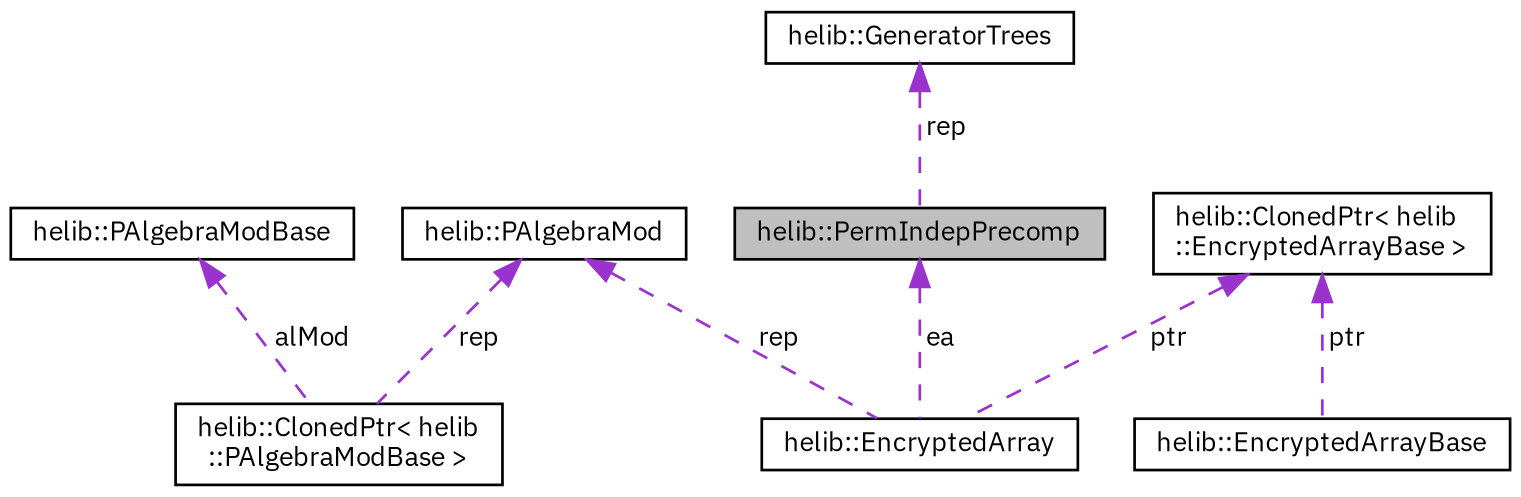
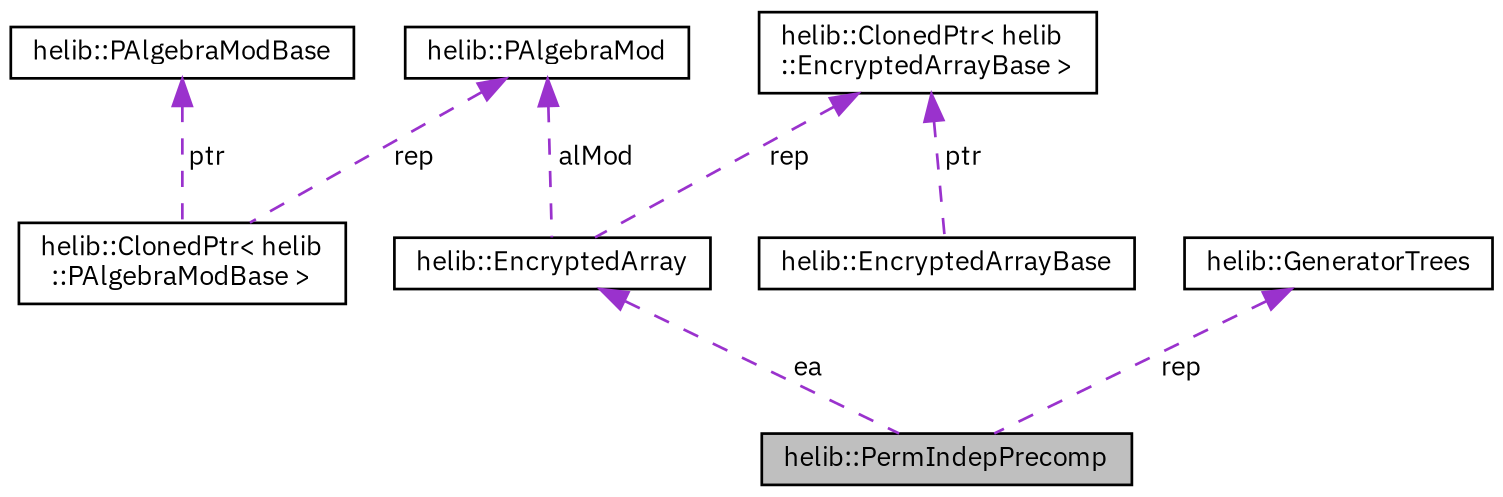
edge "helib::ClonedPtr< helib ::PAlgebraModBase >" -> "helib::PAlgebraModBase": label " alMod" -> " ptr"
edge "helib::EncryptedArray" -> "helib::PAlgebraMod": label " rep" -> " alMod"
edge "helib::EncryptedArray" -> "helib::ClonedPtr< helib ::EncryptedArrayBase >": label " ptr" -> " rep"
edge "helib::EncryptedArray" -> "helib::PermIndepPrecomp": reversed
